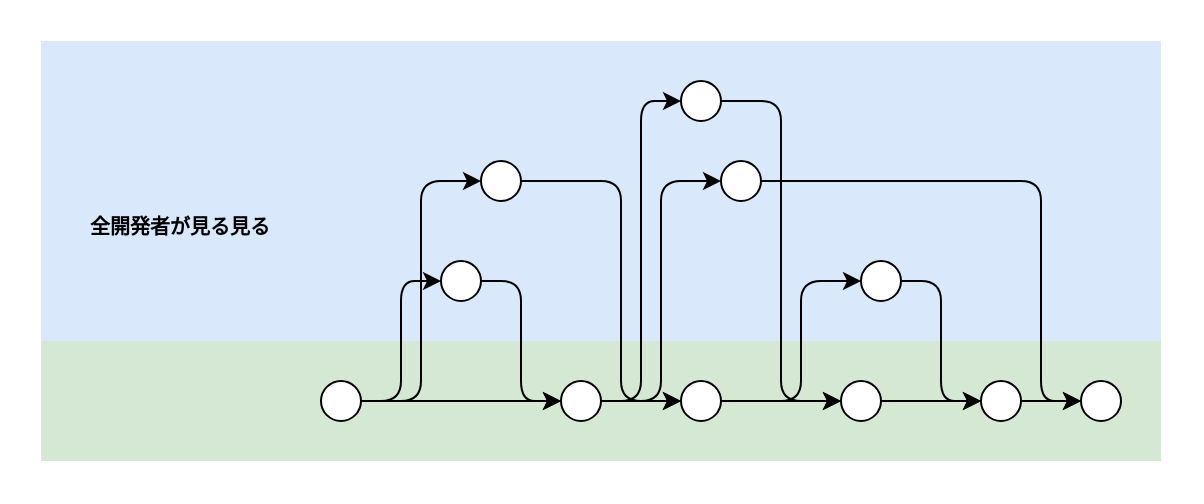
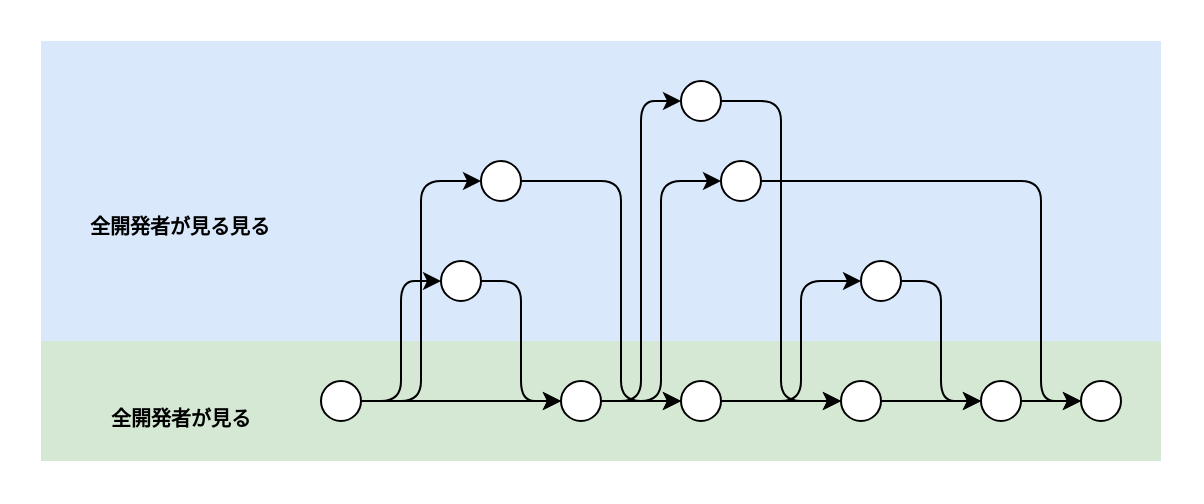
node "全開発者が見る": added
